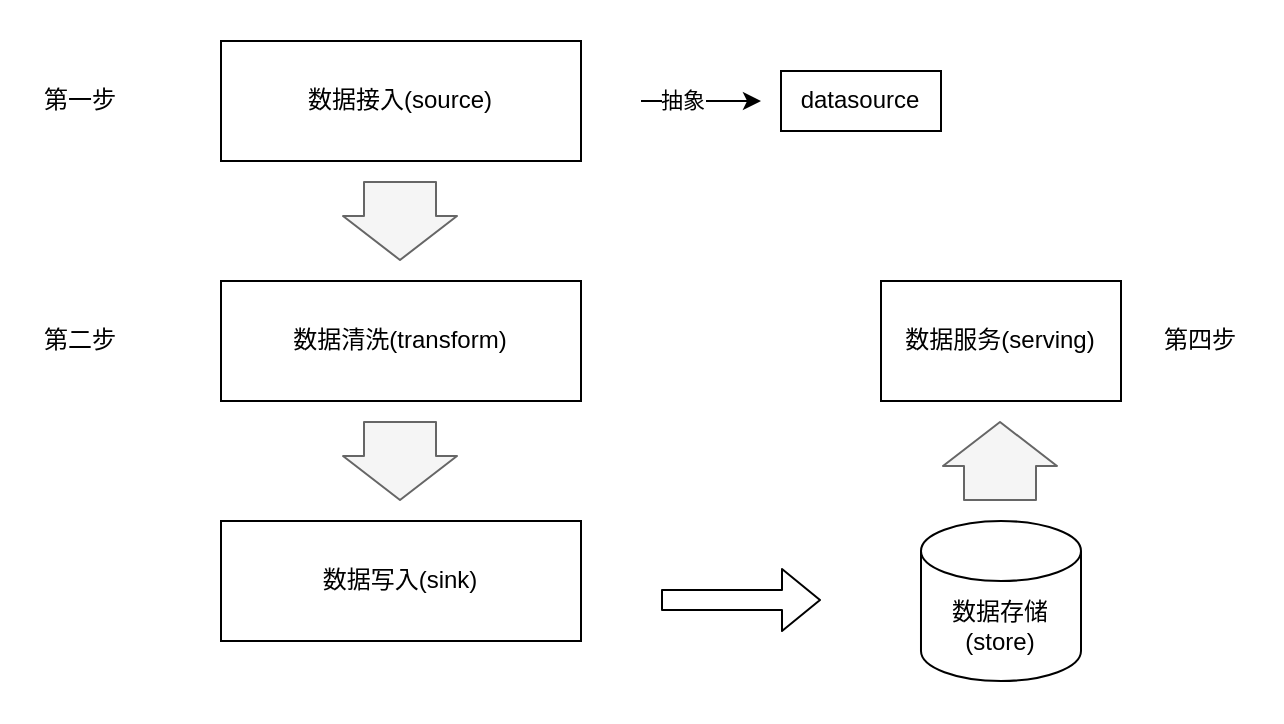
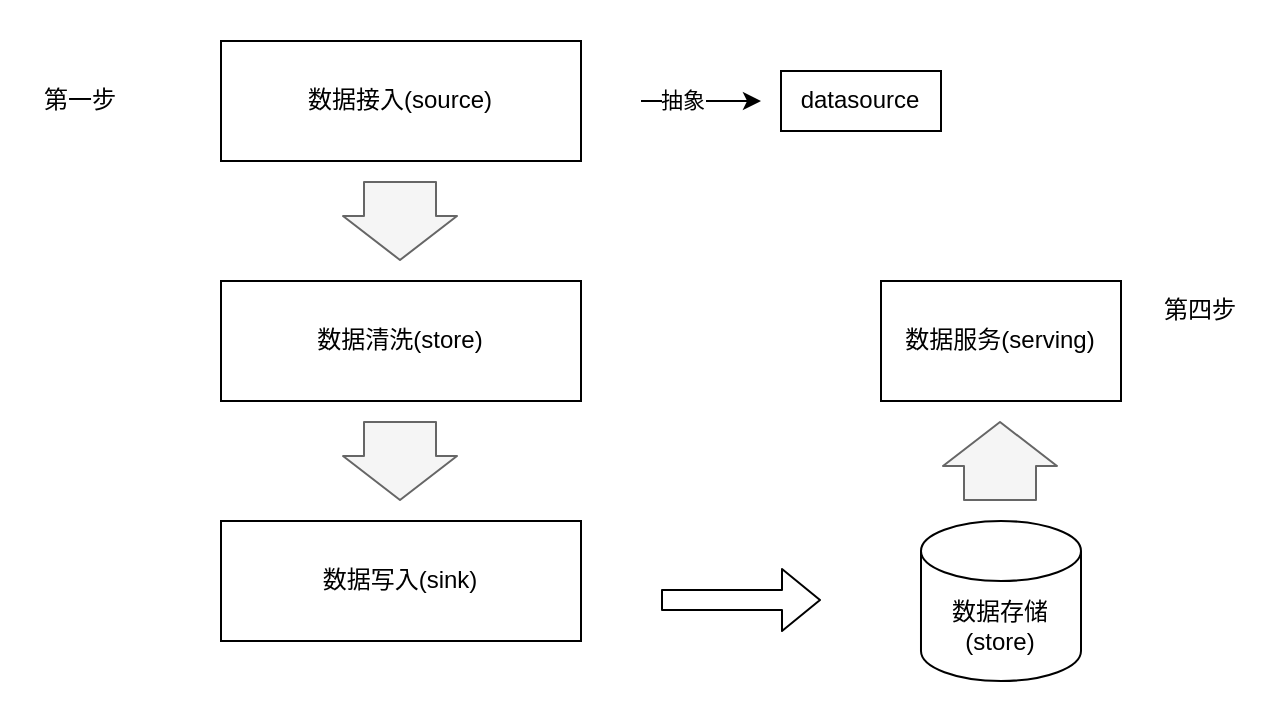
node "第二步": removed
node "数据清洗(transform)": label "数据清洗(transform)" -> "数据清洗(store)"
node "第四步": moved (1201, 341) -> (1201, 311)
